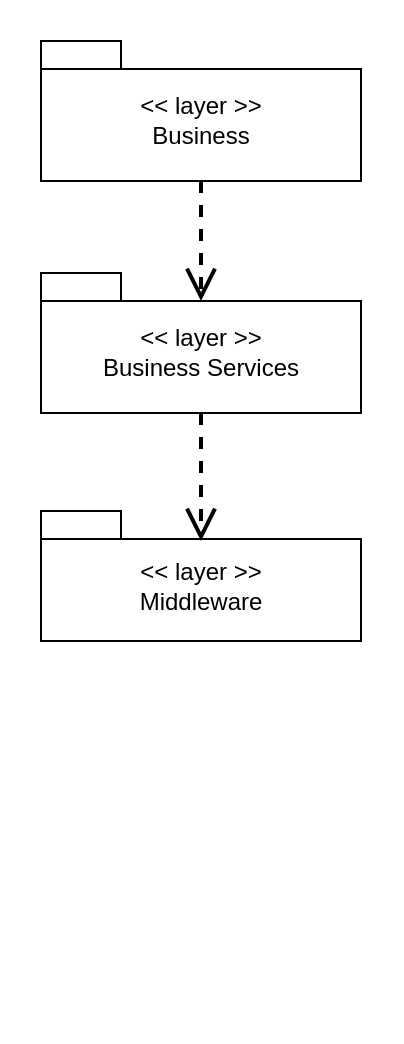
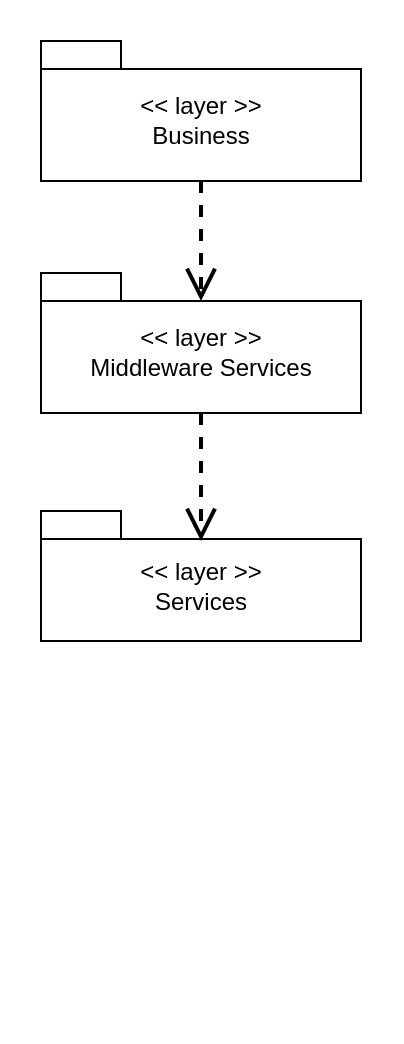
node "<< layer >> Business Services": label "<< layer >> Business Services" -> "<< layer >> Middleware Services"
node "<< layer >> Middleware": label "<< layer >> Middleware" -> "<< layer >> Services"
